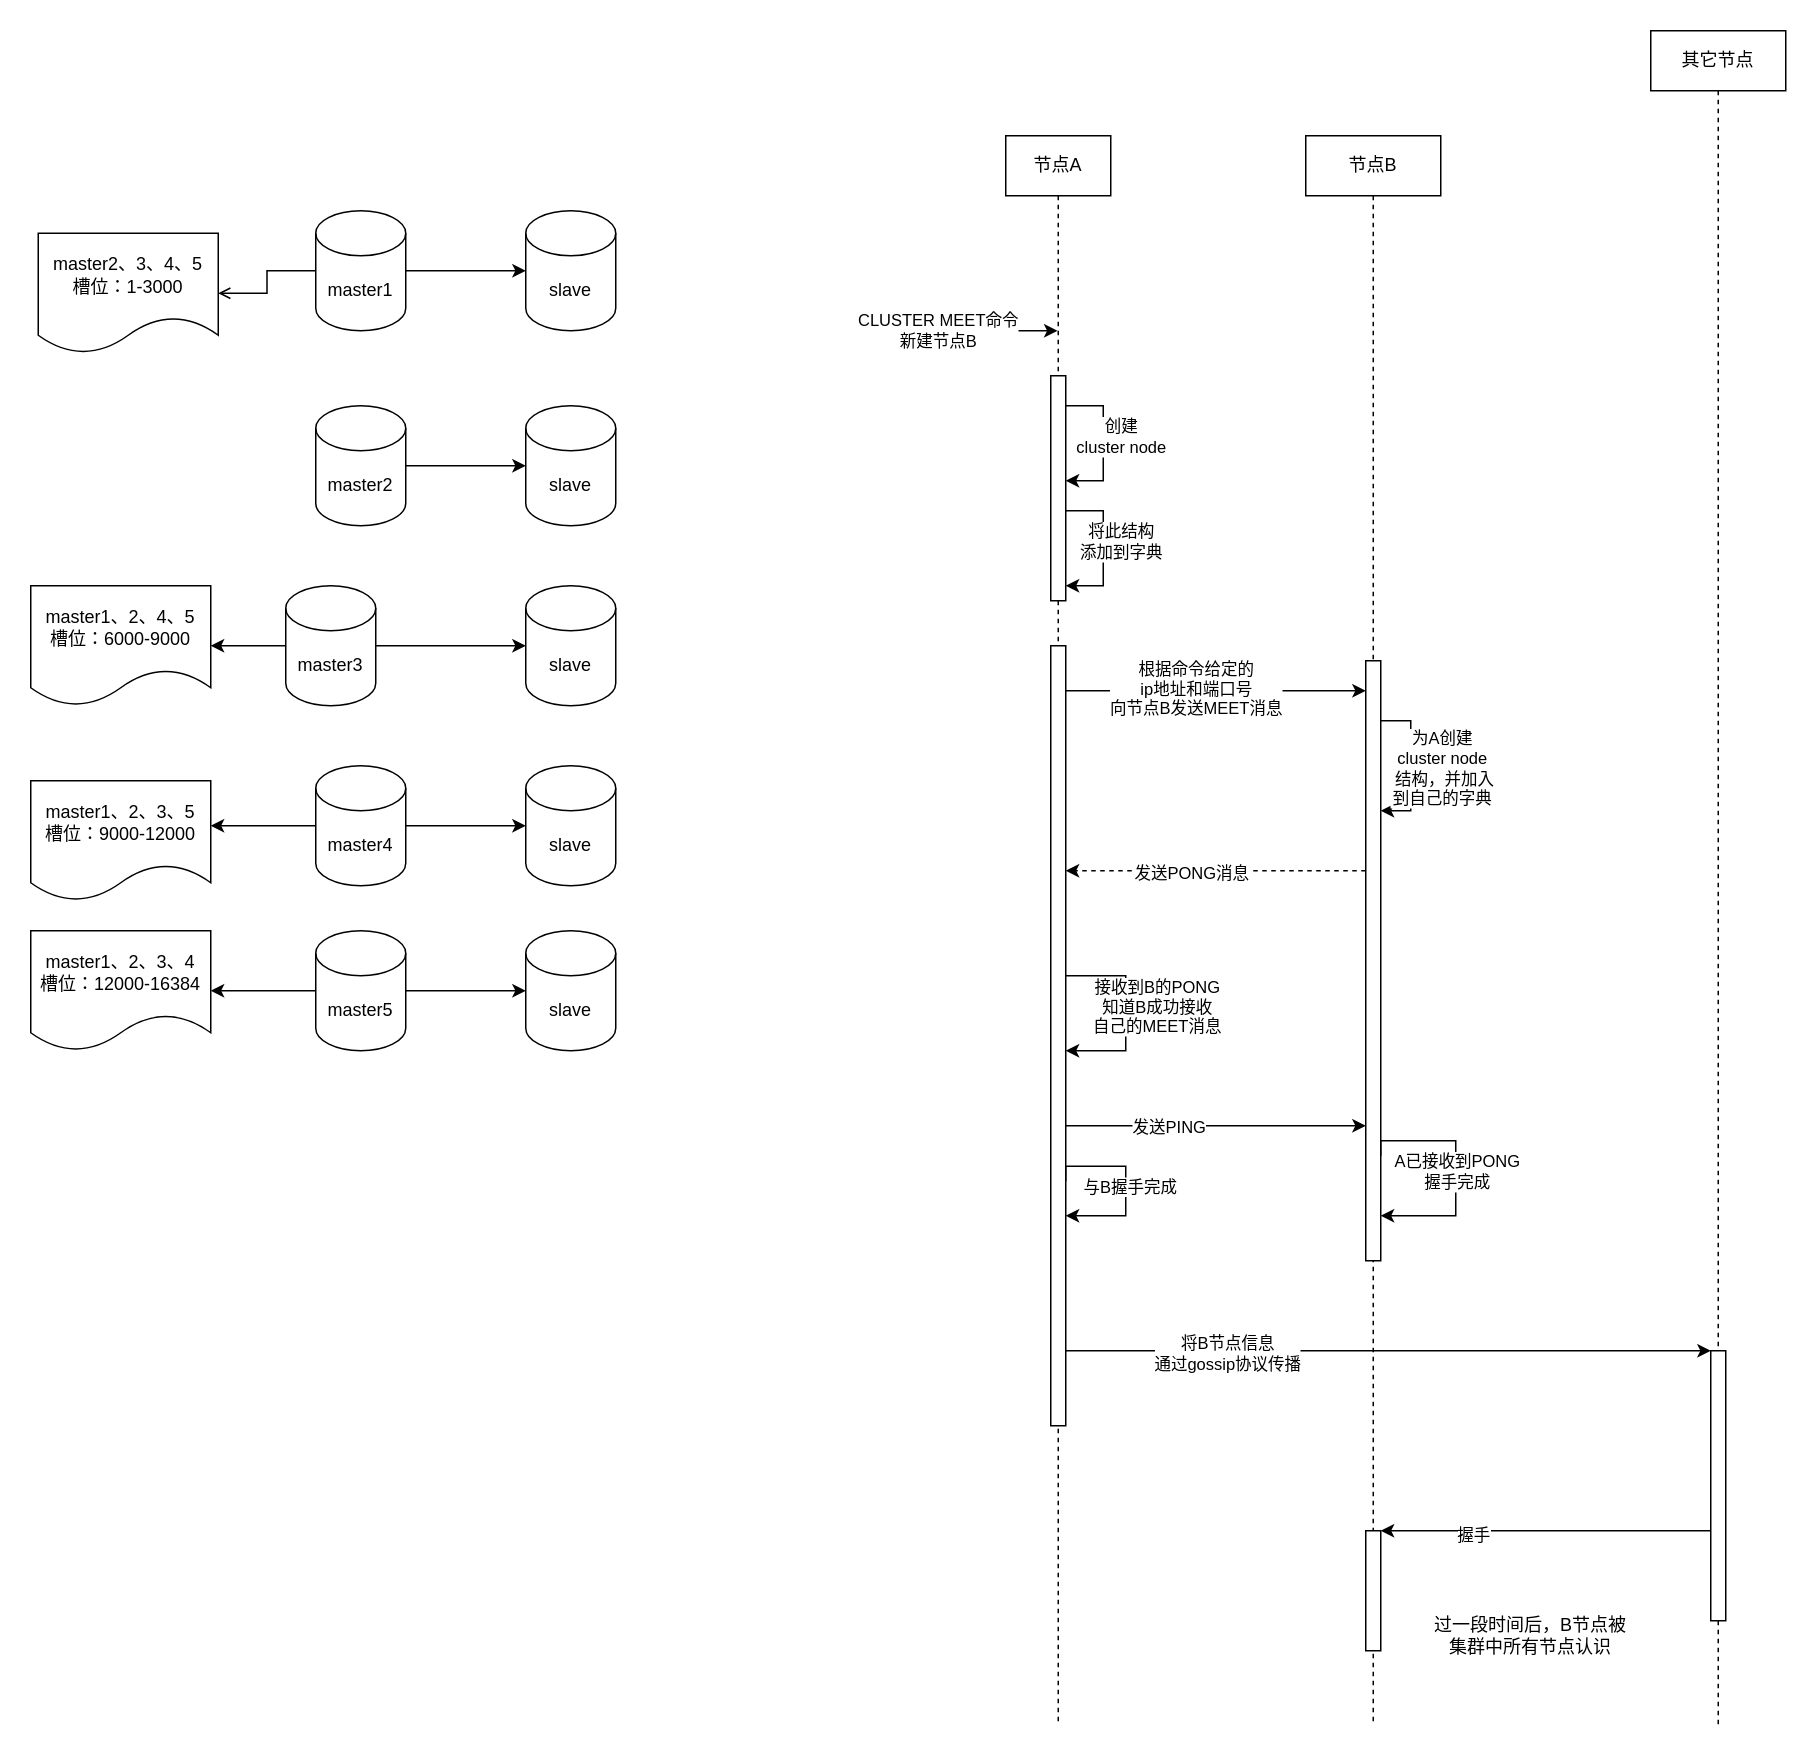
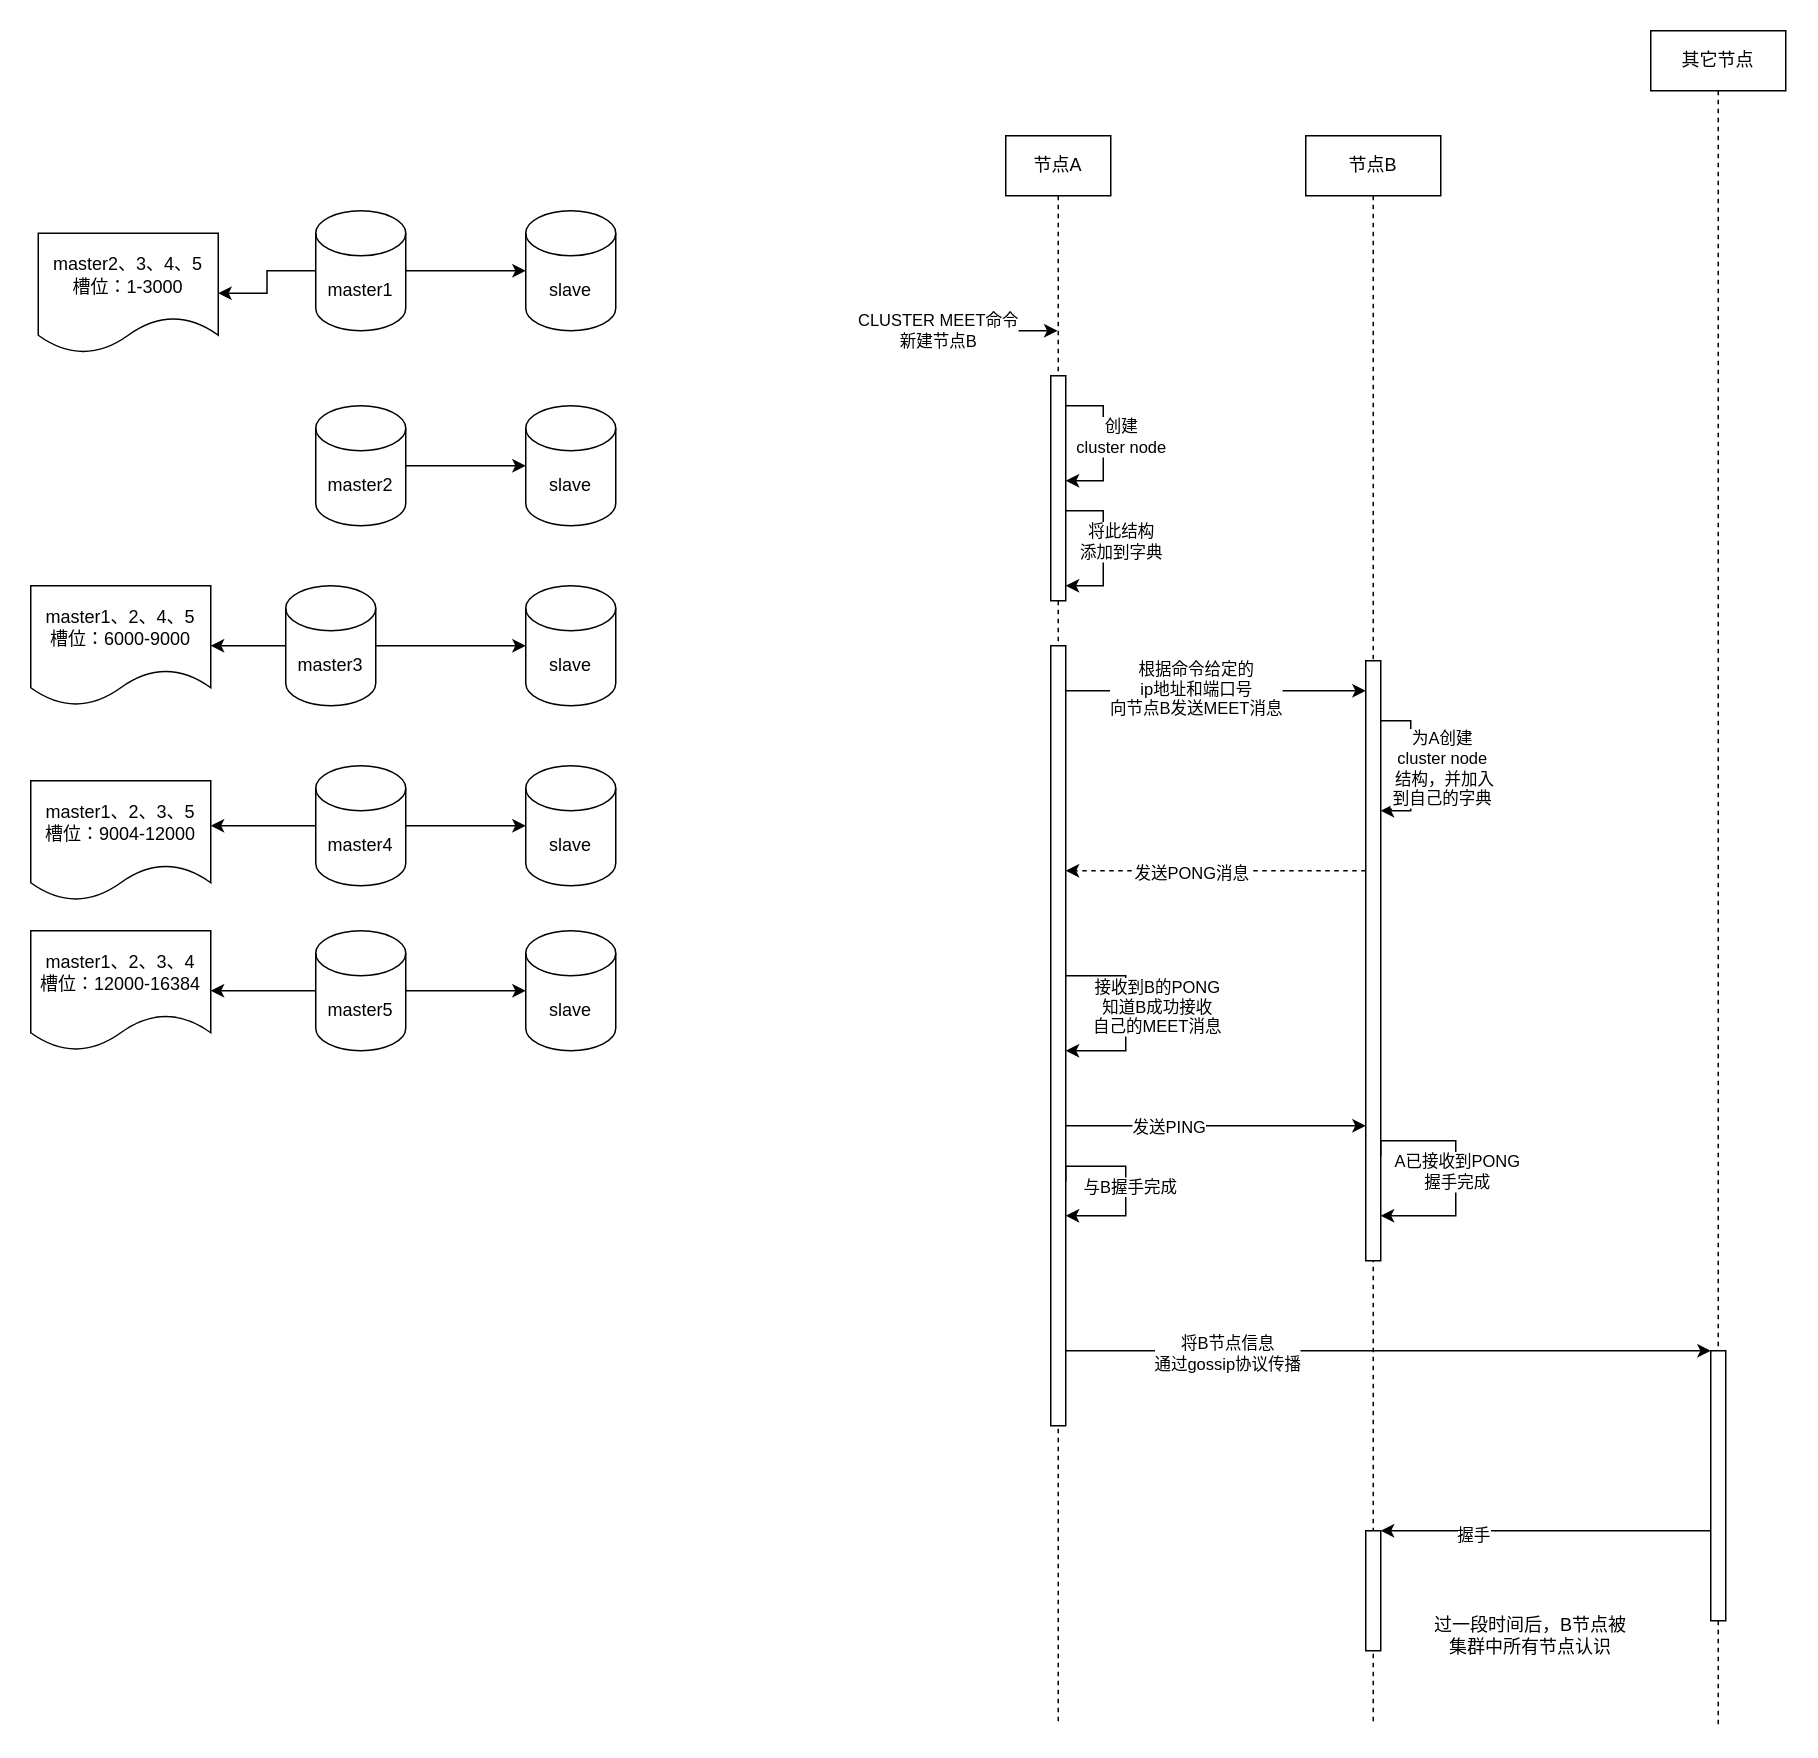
edge "master1" -> "master2、3、4、5 槽位：1-3000": arrowhead open -> classic
node "master1、2、3、5 槽位：9000-12000": label "master1、2、3、5 槽位：9000-12000" -> "master1、2、3、5 槽位：9004-12000"
